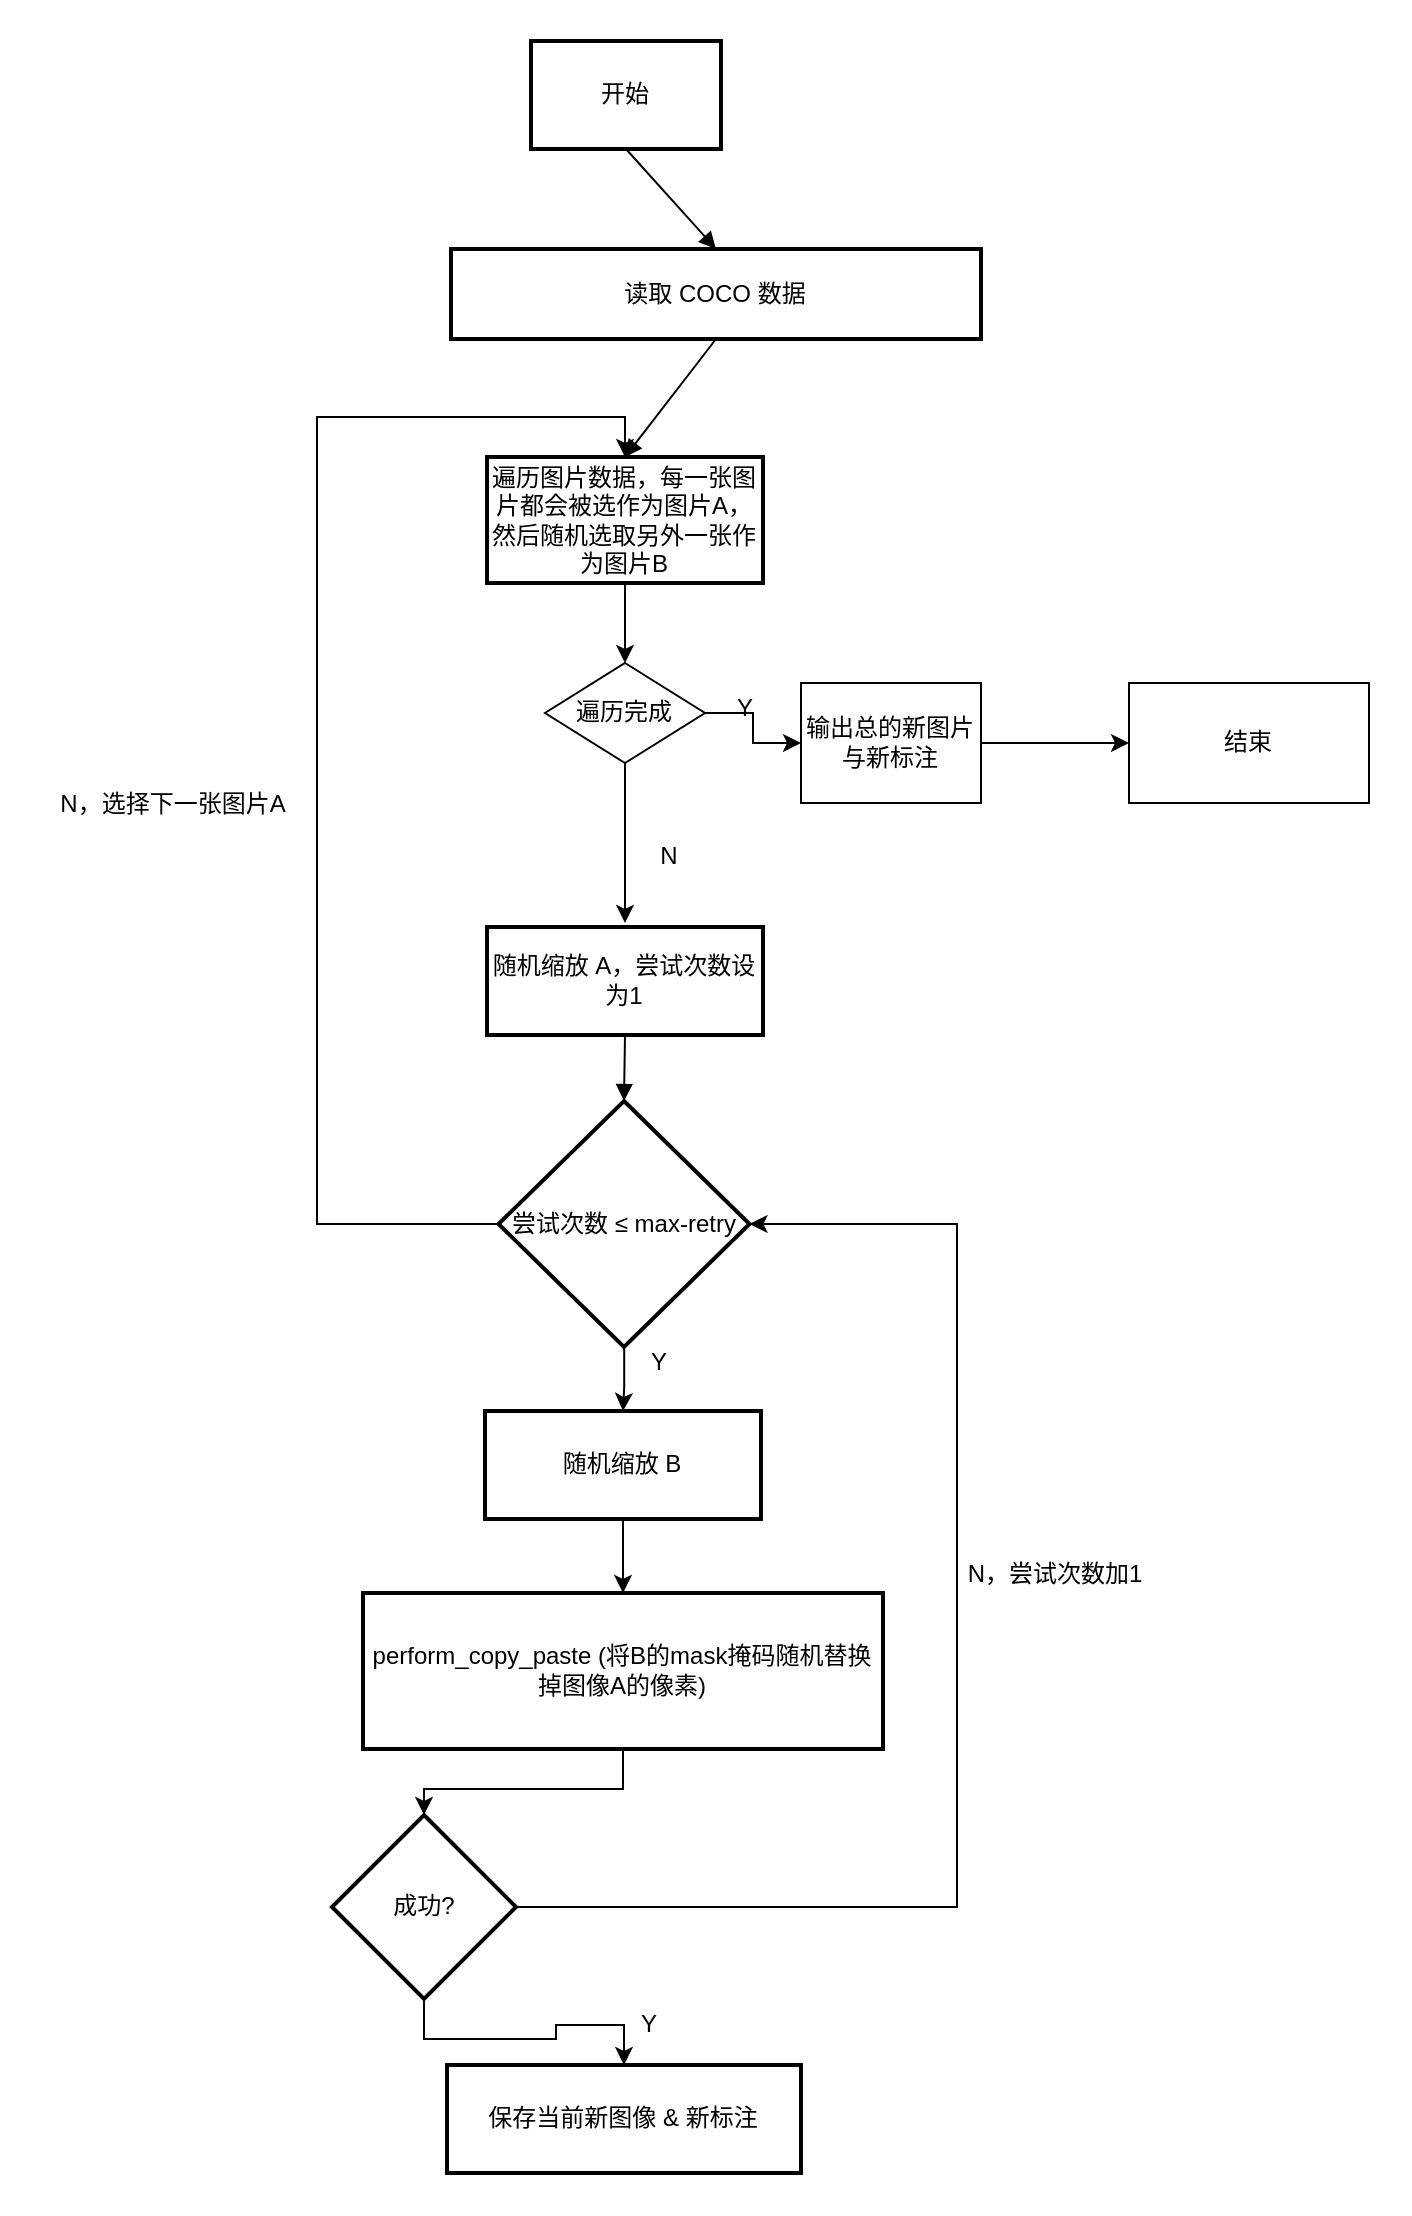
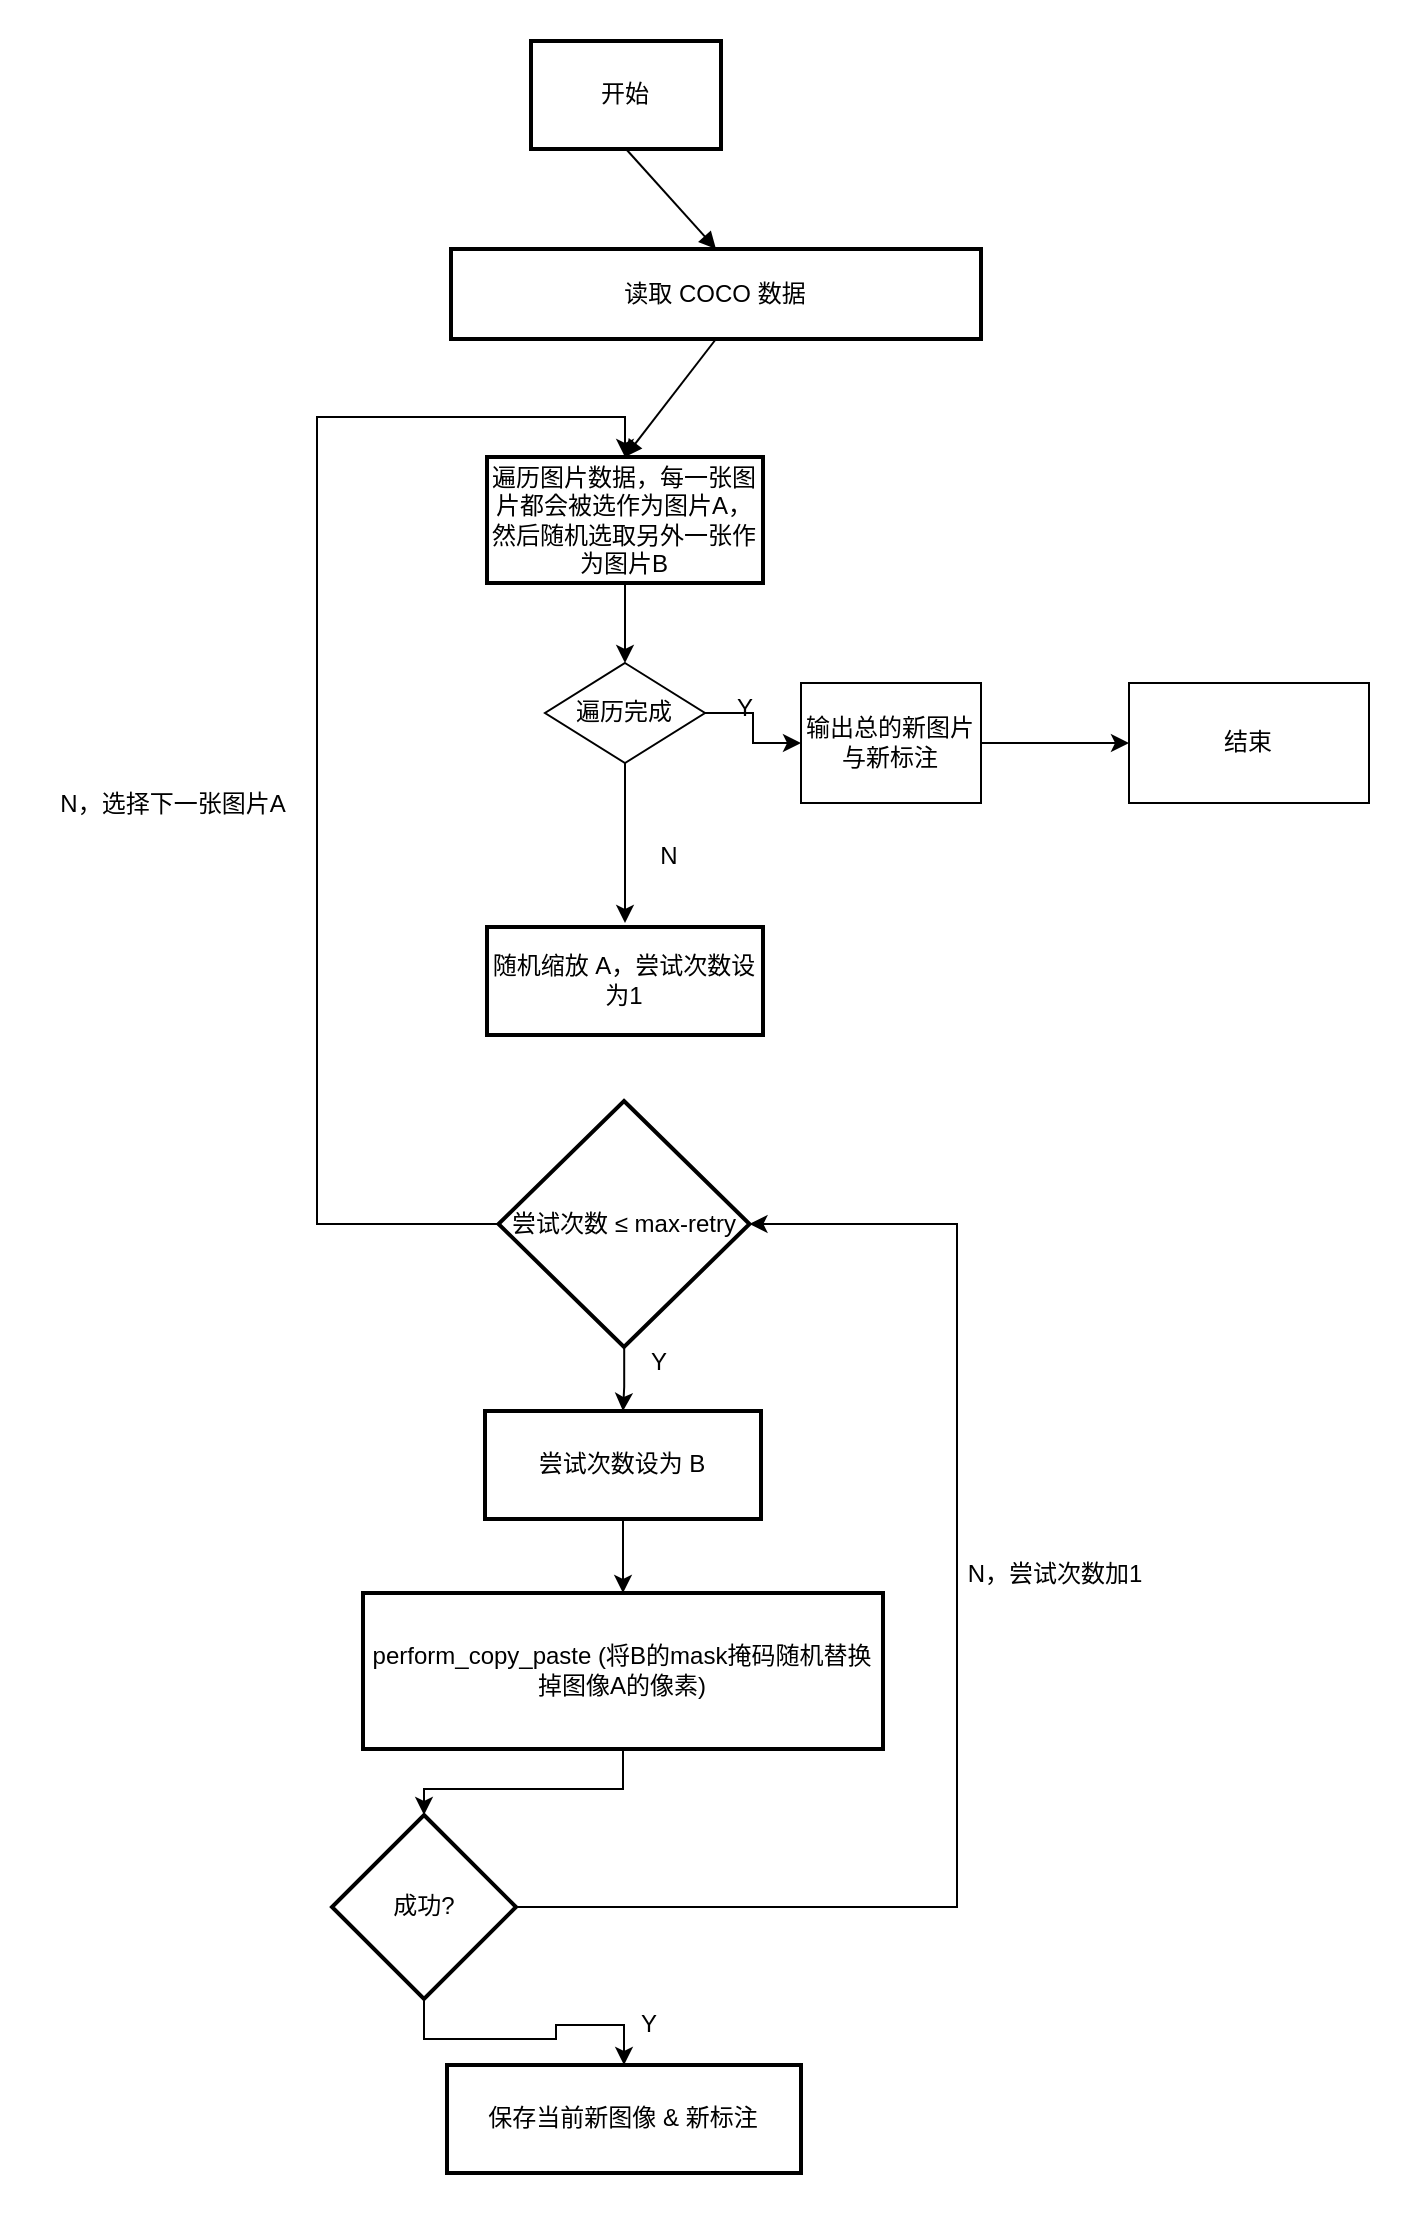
edge "随机缩放 A，尝试次数设为1" -> "尝试次数 ≤ max-retry": removed
node "随机缩放 B": label "随机缩放 B" -> "尝试次数设为 B"
